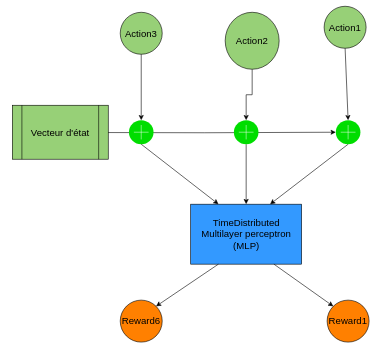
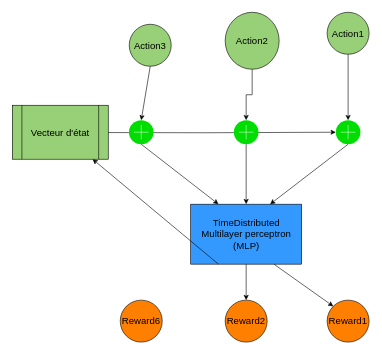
node "Action1": moved (345, 27) -> (348, 33)
node "Action3": moved (141, 33) -> (150, 45)
edge "TimeDistributed Multilayer perceptron (MLP)" -> "Reward6": now "TimeDistributed Multilayer perceptron (MLP)" -> "Vecteur d'état"
edge "TimeDistributed Multilayer perceptron (MLP)" -> "Reward2": added
node "Reward2": added
